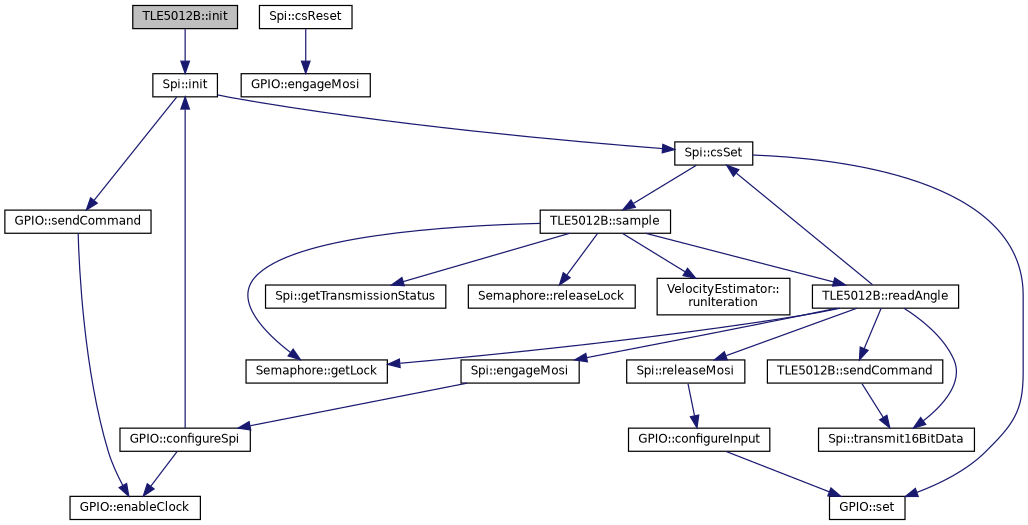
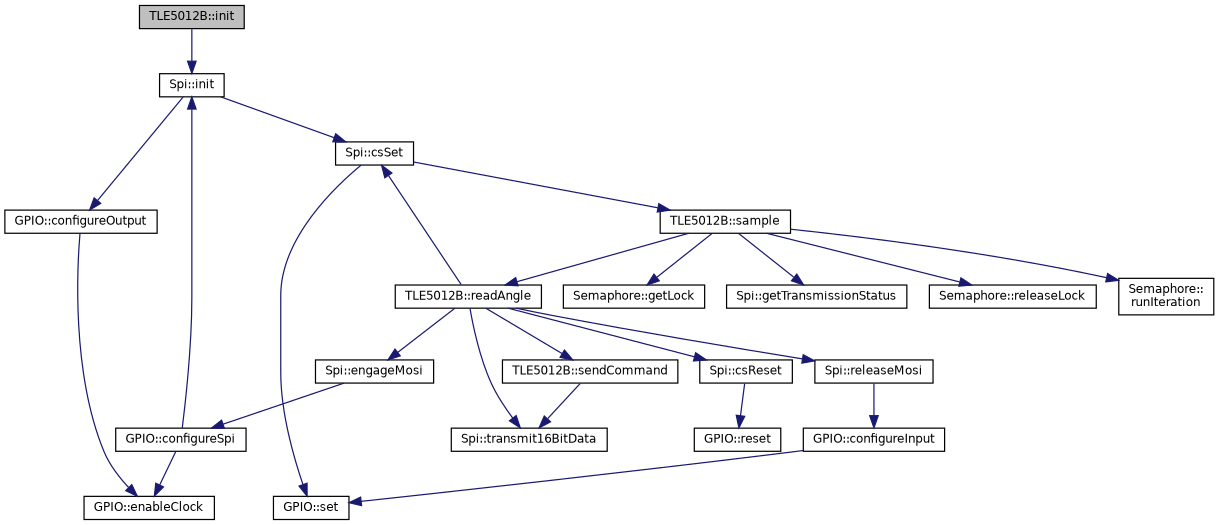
node "GPIO::engageMosi": label "GPIO::engageMosi" -> "GPIO::reset"
node "GPIO::sendCommand": label "GPIO::sendCommand" -> "GPIO::configureOutput"
node "VelocityEstimator:: runIteration": label "VelocityEstimator:: runIteration" -> "Semaphore:: runIteration"
edge "TLE5012B::readAngle" -> "Semaphore::getLock": now "TLE5012B::readAngle" -> "Spi::csReset"
